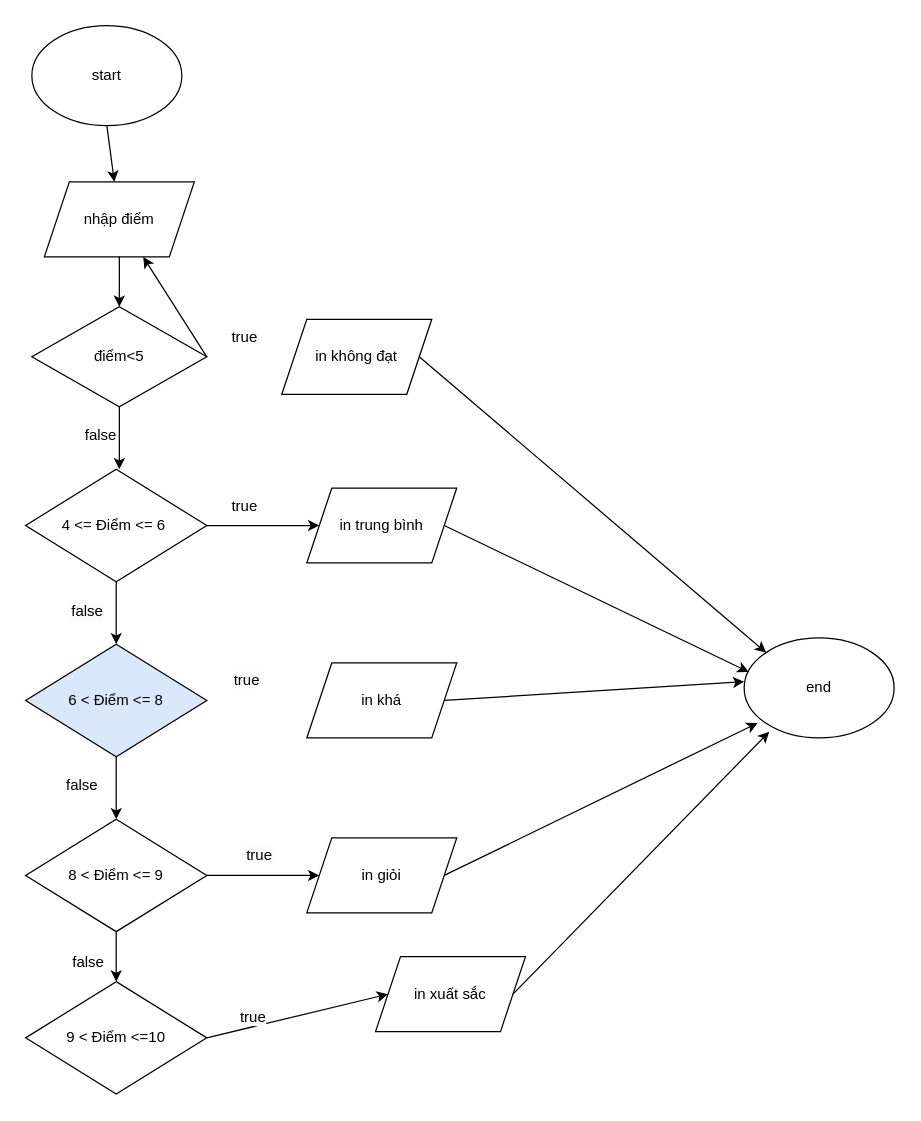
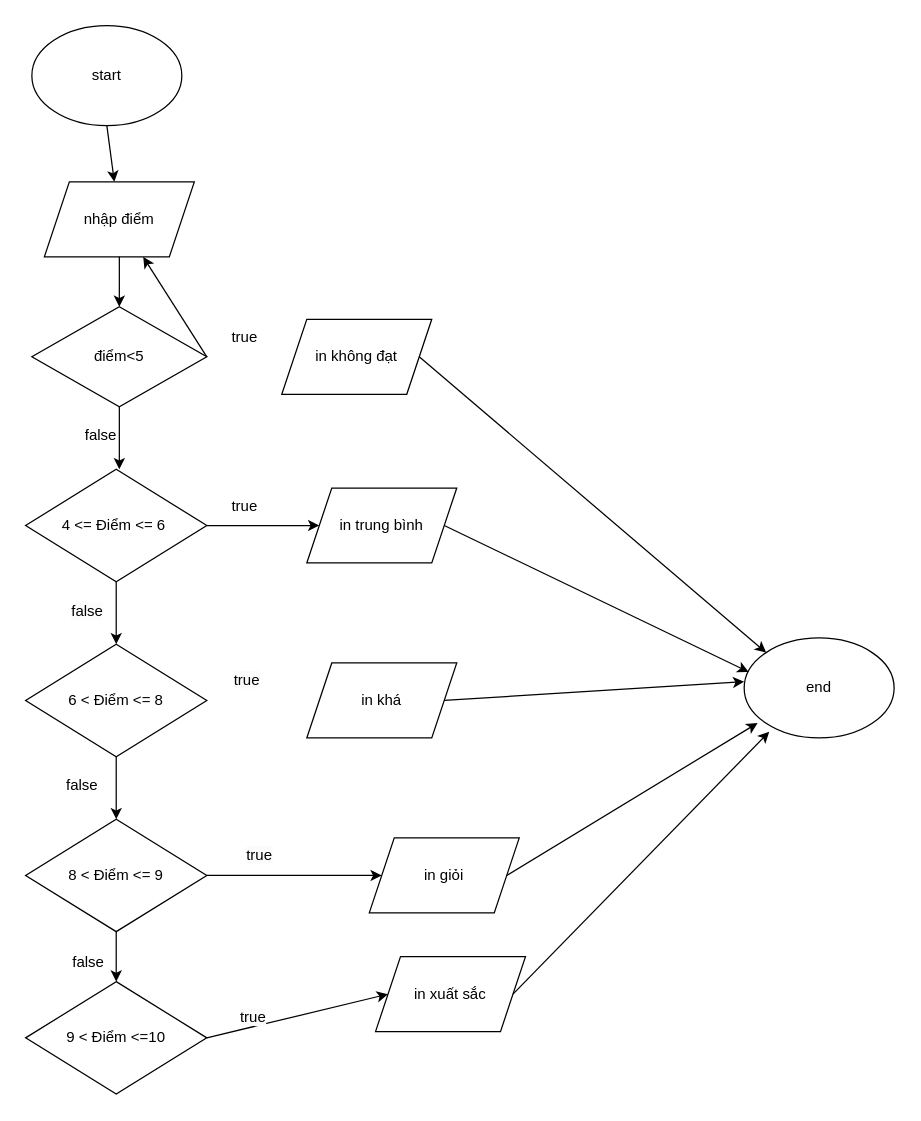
node "6 < Điểm <= 8": fillcolor #dae8fc -> #ffffff
node "in giỏi": moved (382, 876) -> (444, 876)
